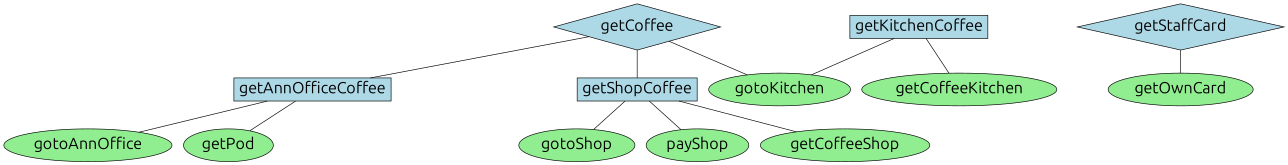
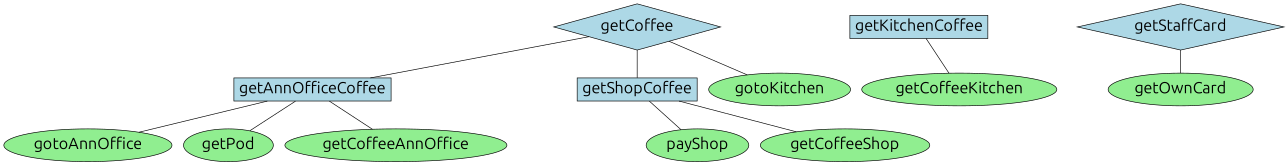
edge "getKitchenCoffee" -- "gotoKitchen": removed
node "getCoffeeAnnOffice": added
node "gotoShop": removed
